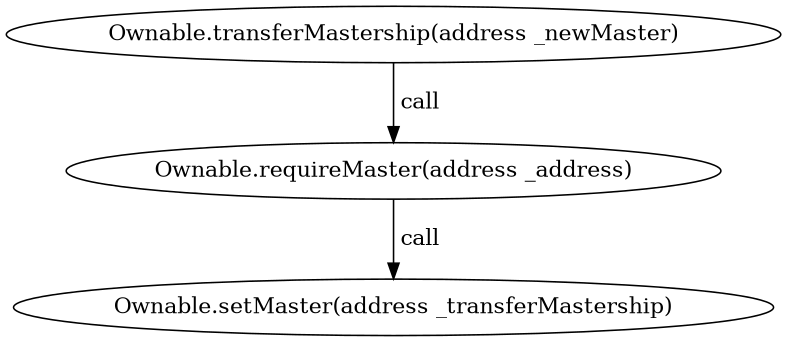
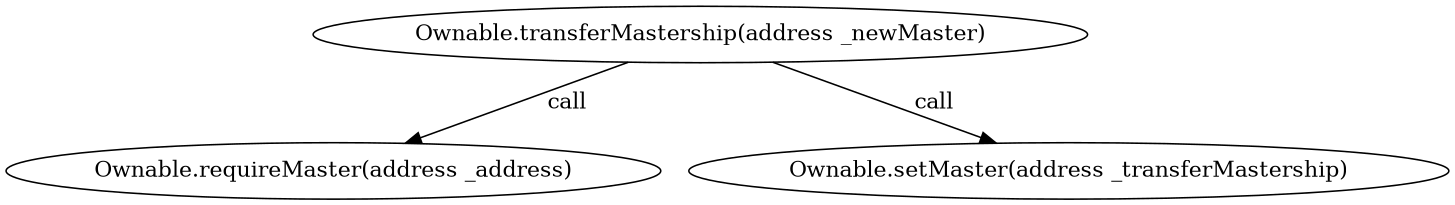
edge "Ownable.requireMaster(address _address)" -> "Ownable.setMaster(address _transferMastership)": now "Ownable.transferMastership(address _newMaster)" -> "Ownable.setMaster(address _transferMastership)"
